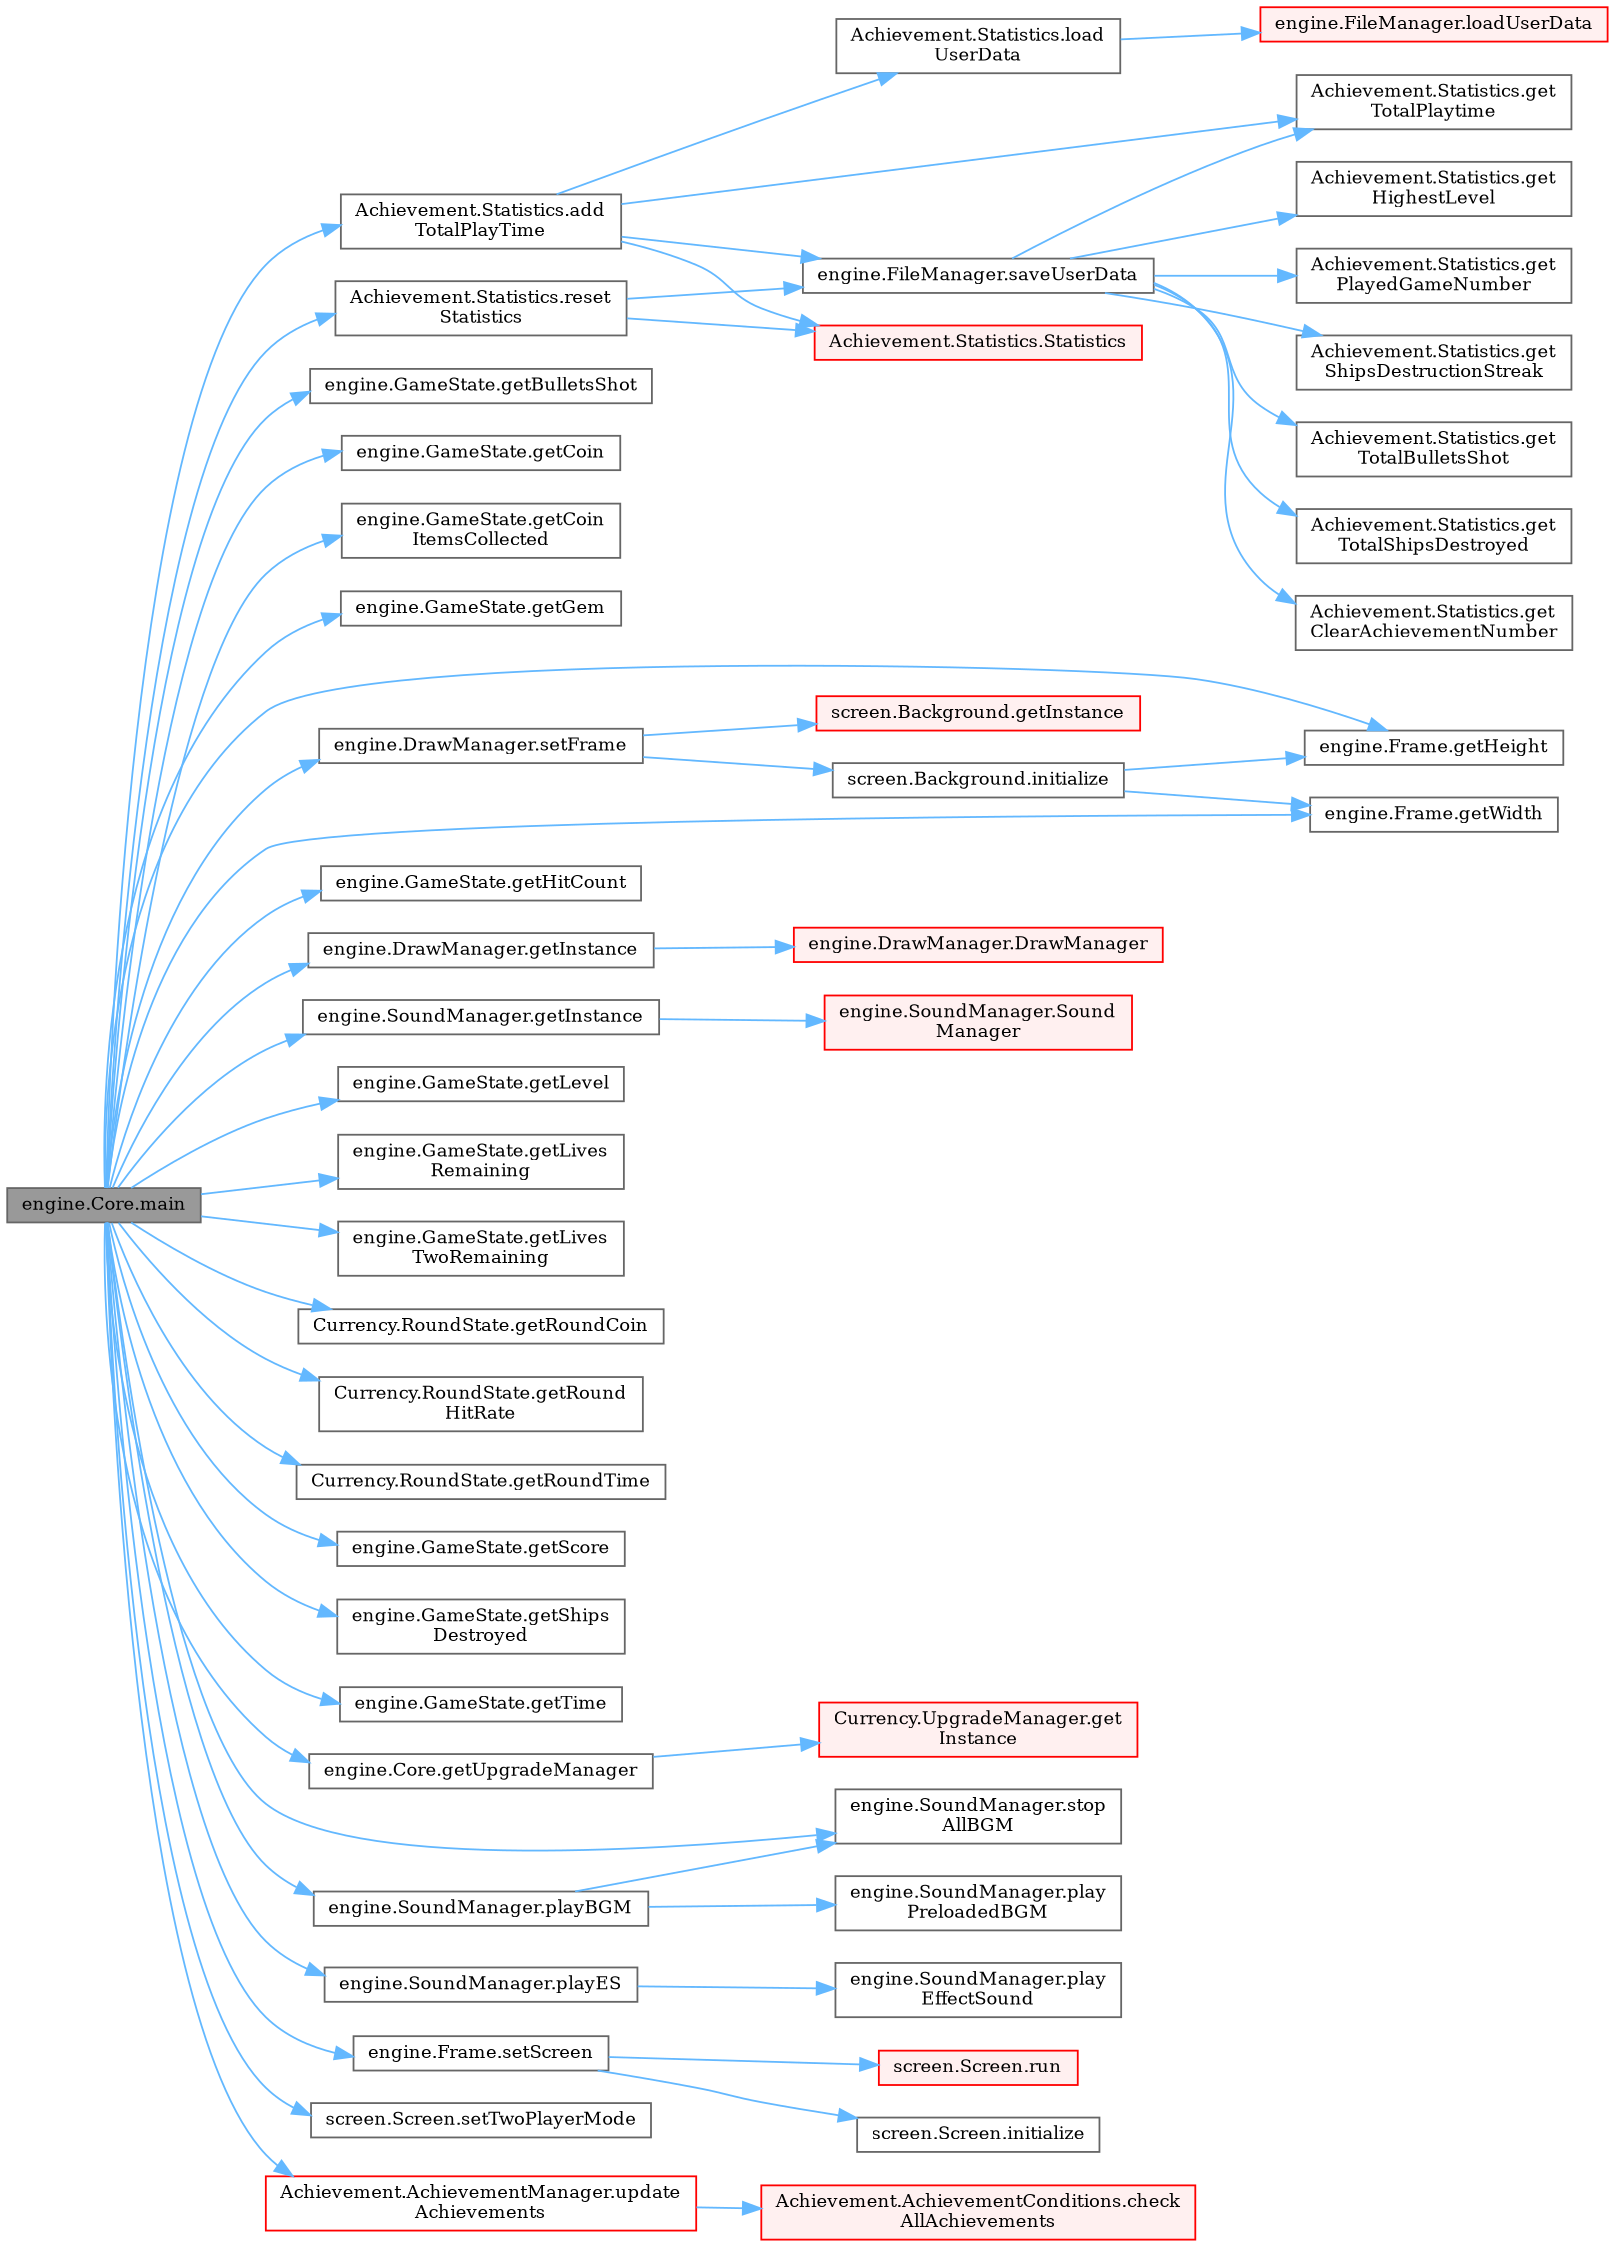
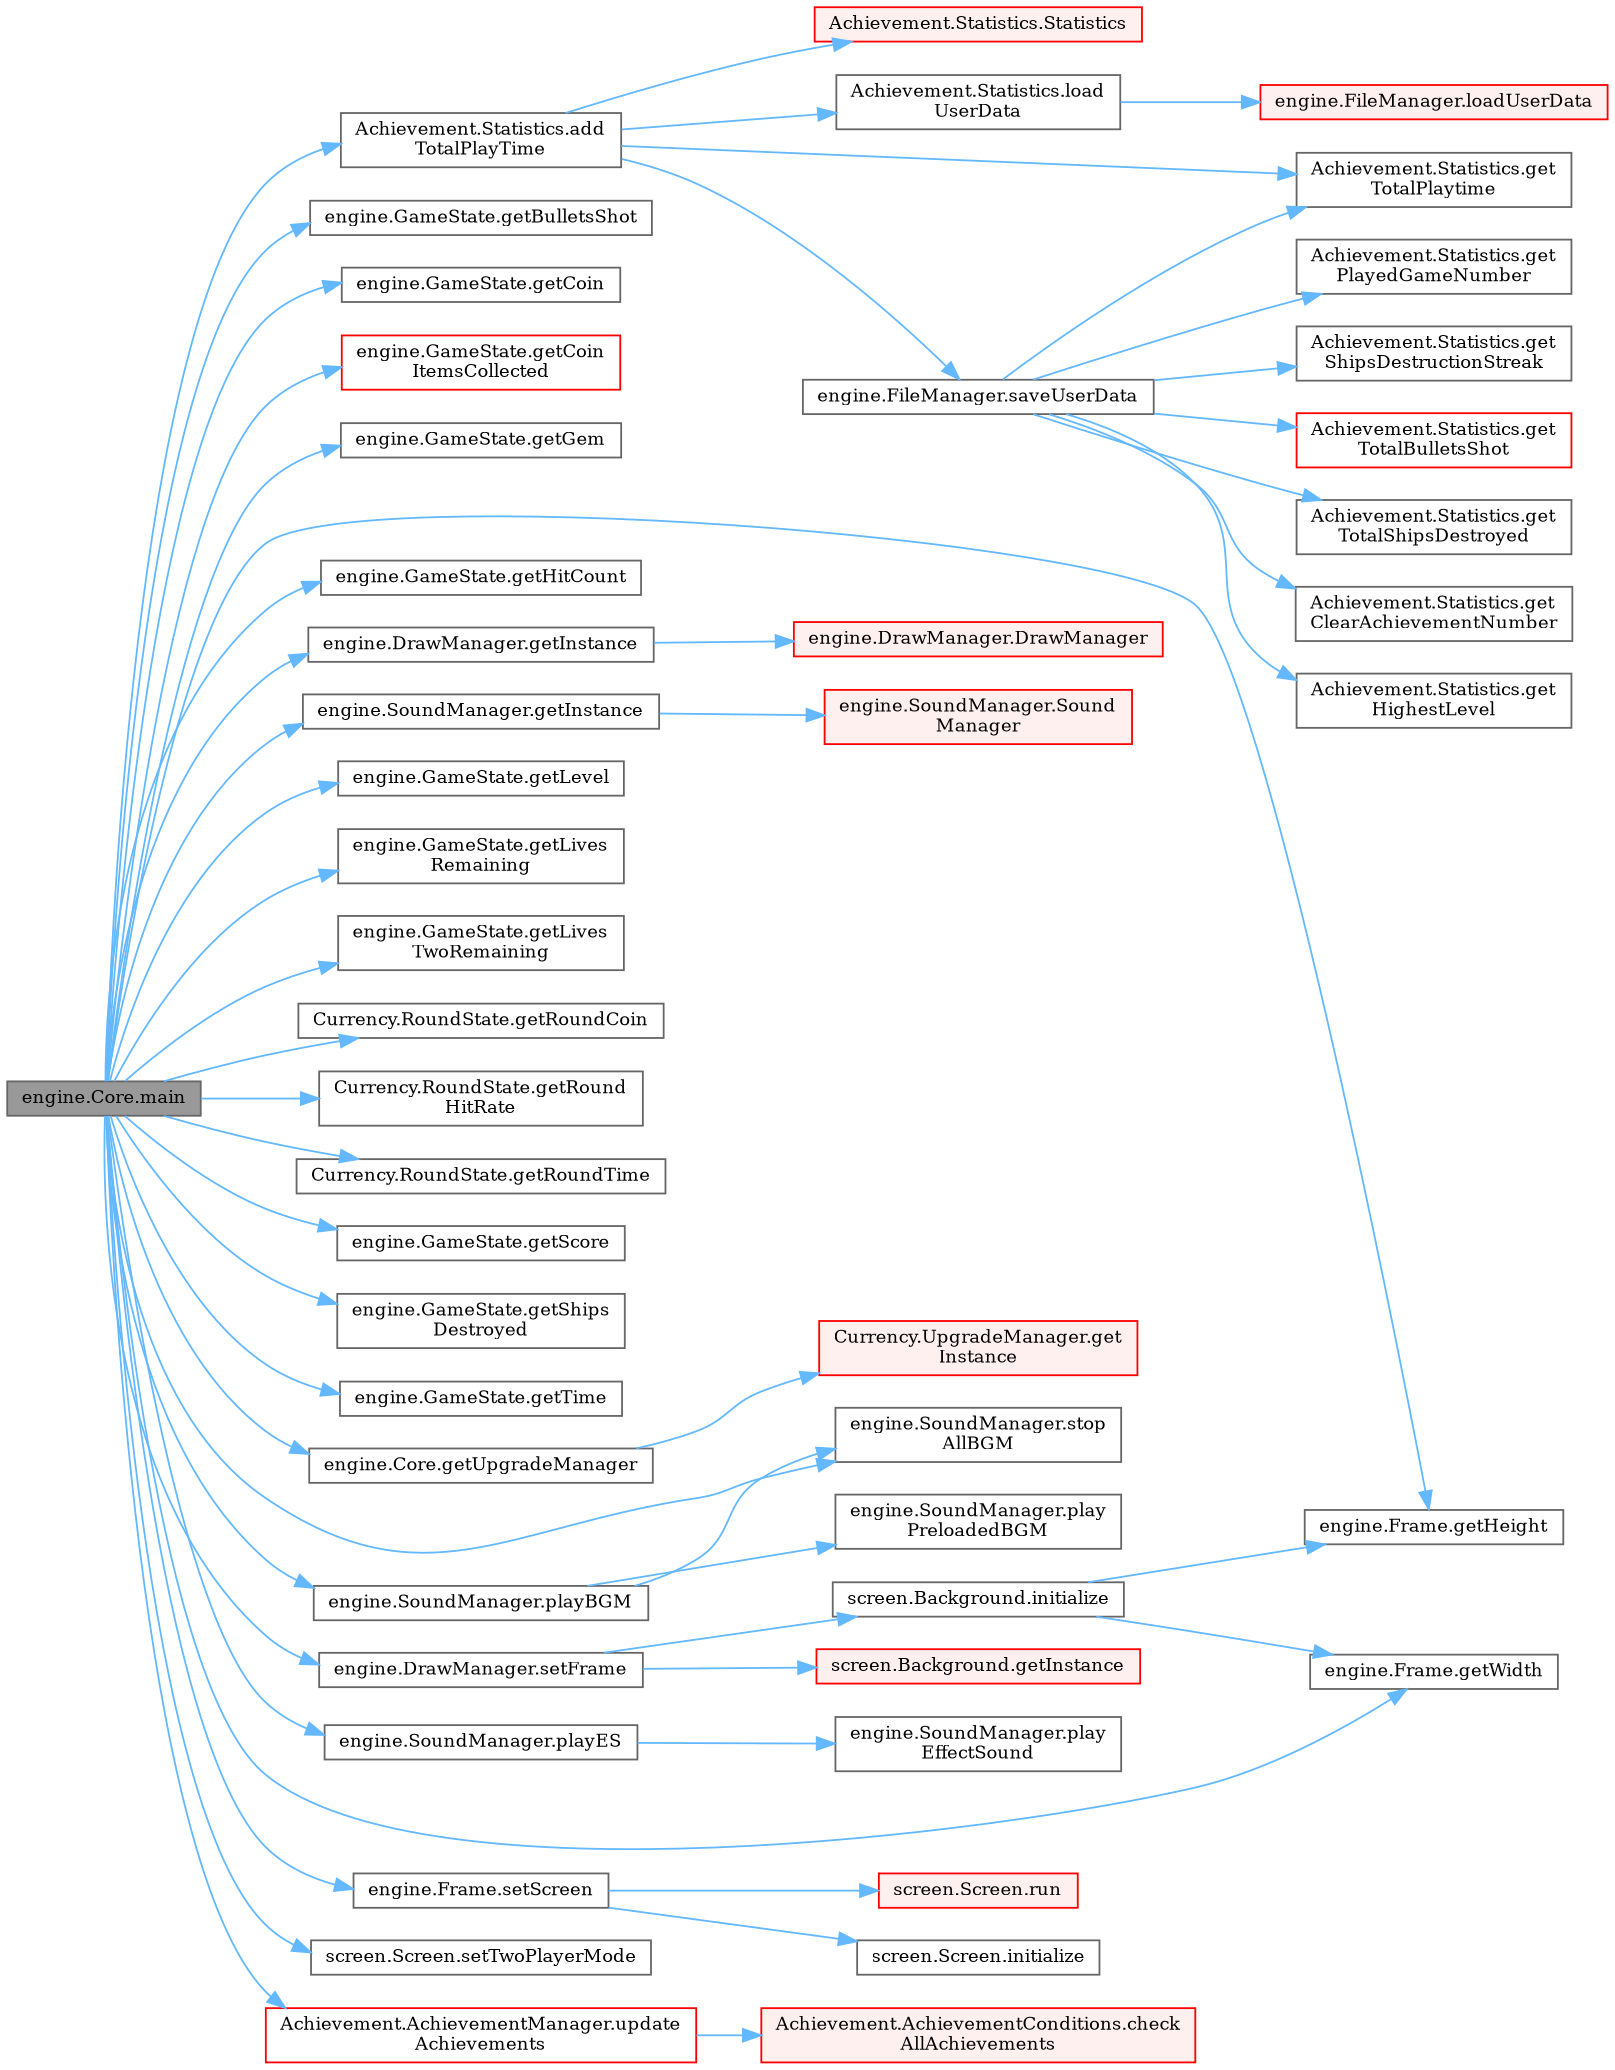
node "Achievement.Statistics.reset Statistics": removed
node "Achievement.Statistics.get TotalBulletsShot": color grey40 -> red
node "engine.GameState.getCoin ItemsCollected": color grey40 -> red
